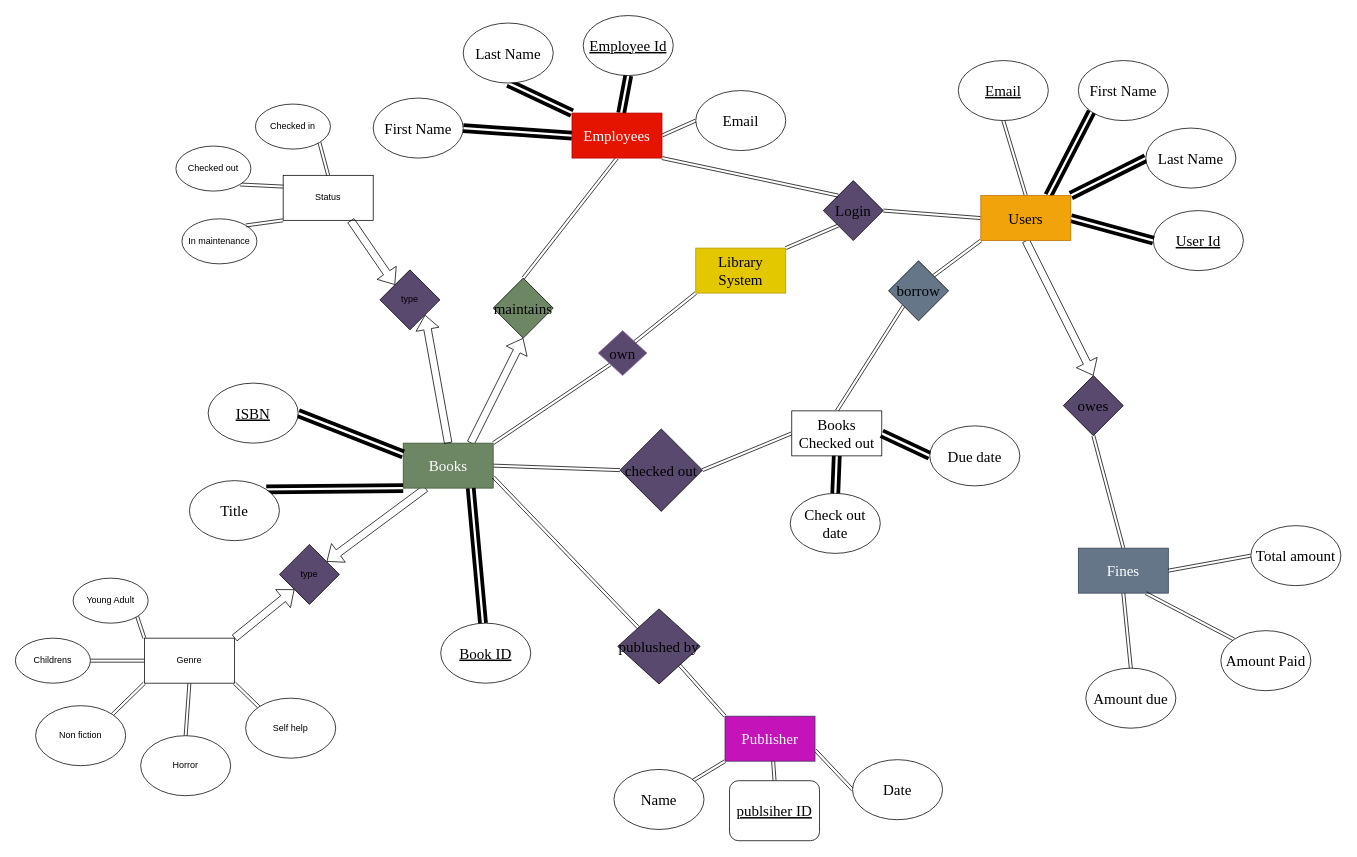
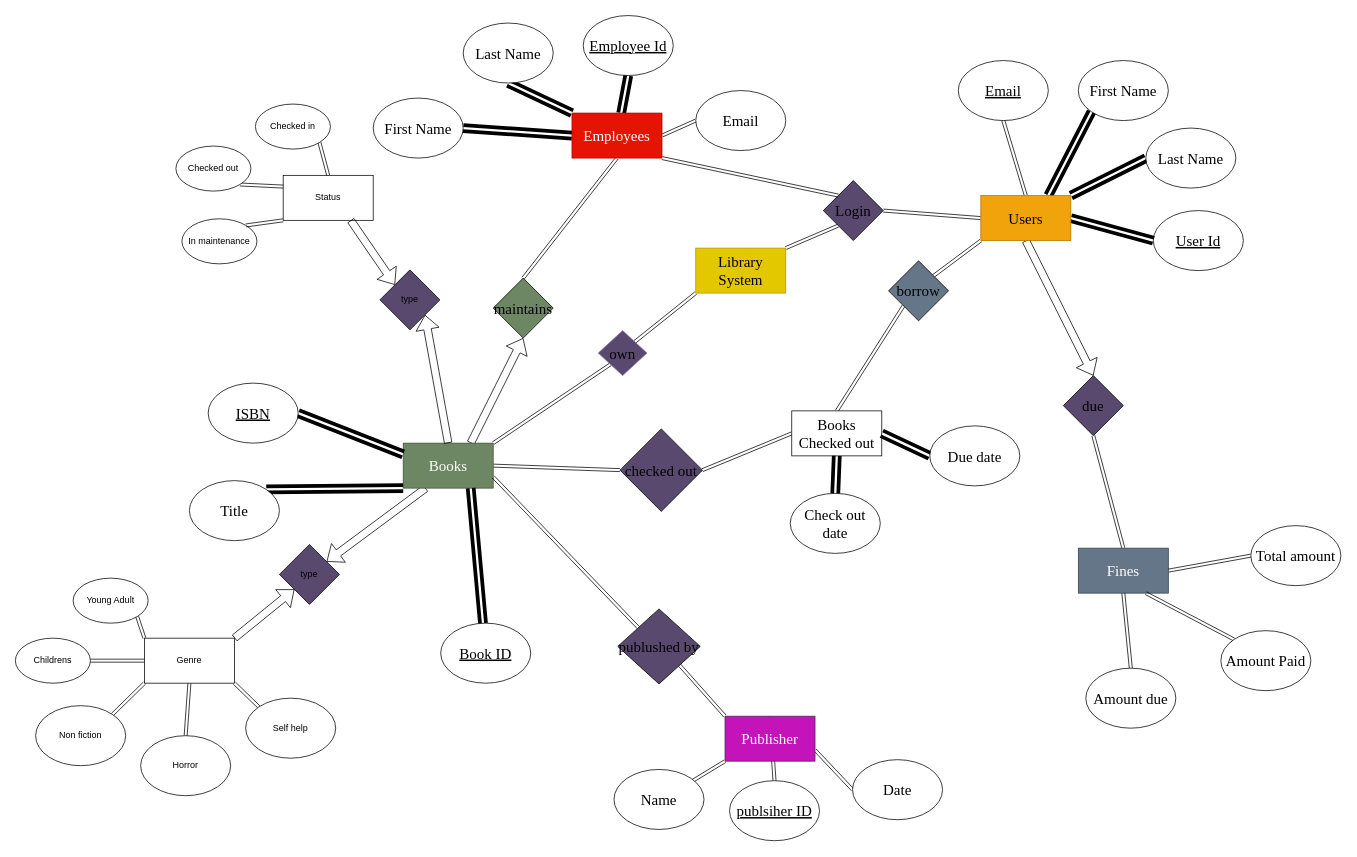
node "owes": label "owes" -> "due"
node "publsiher ID": shape rounded rectangle -> ellipse
